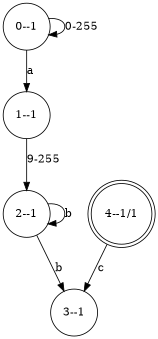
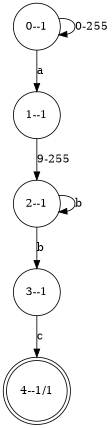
edge "4--1/1" -> "3--1": reversed
